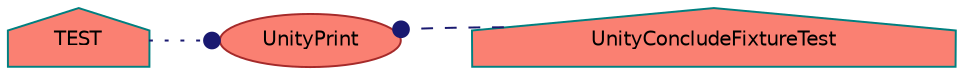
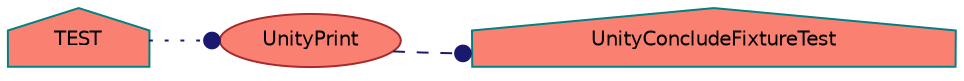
edge "UnityConcludeFixtureTest" -> "UnityPrint": reversed
